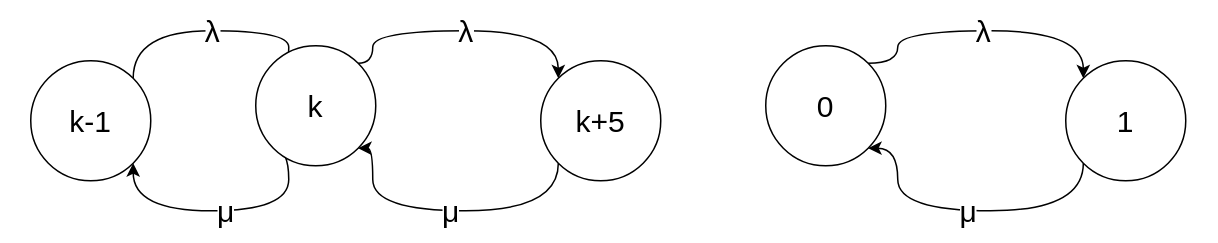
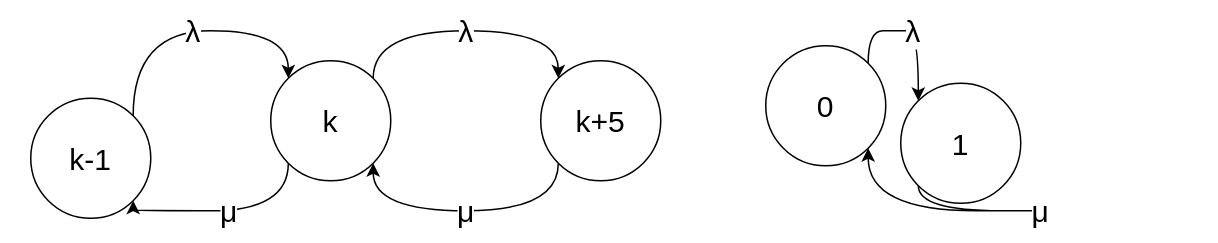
node "k": moved (316, 106) -> (331, 121)
node "k-1": moved (91, 121) -> (91, 158)
node "1": moved (1126, 121) -> (961, 143)
